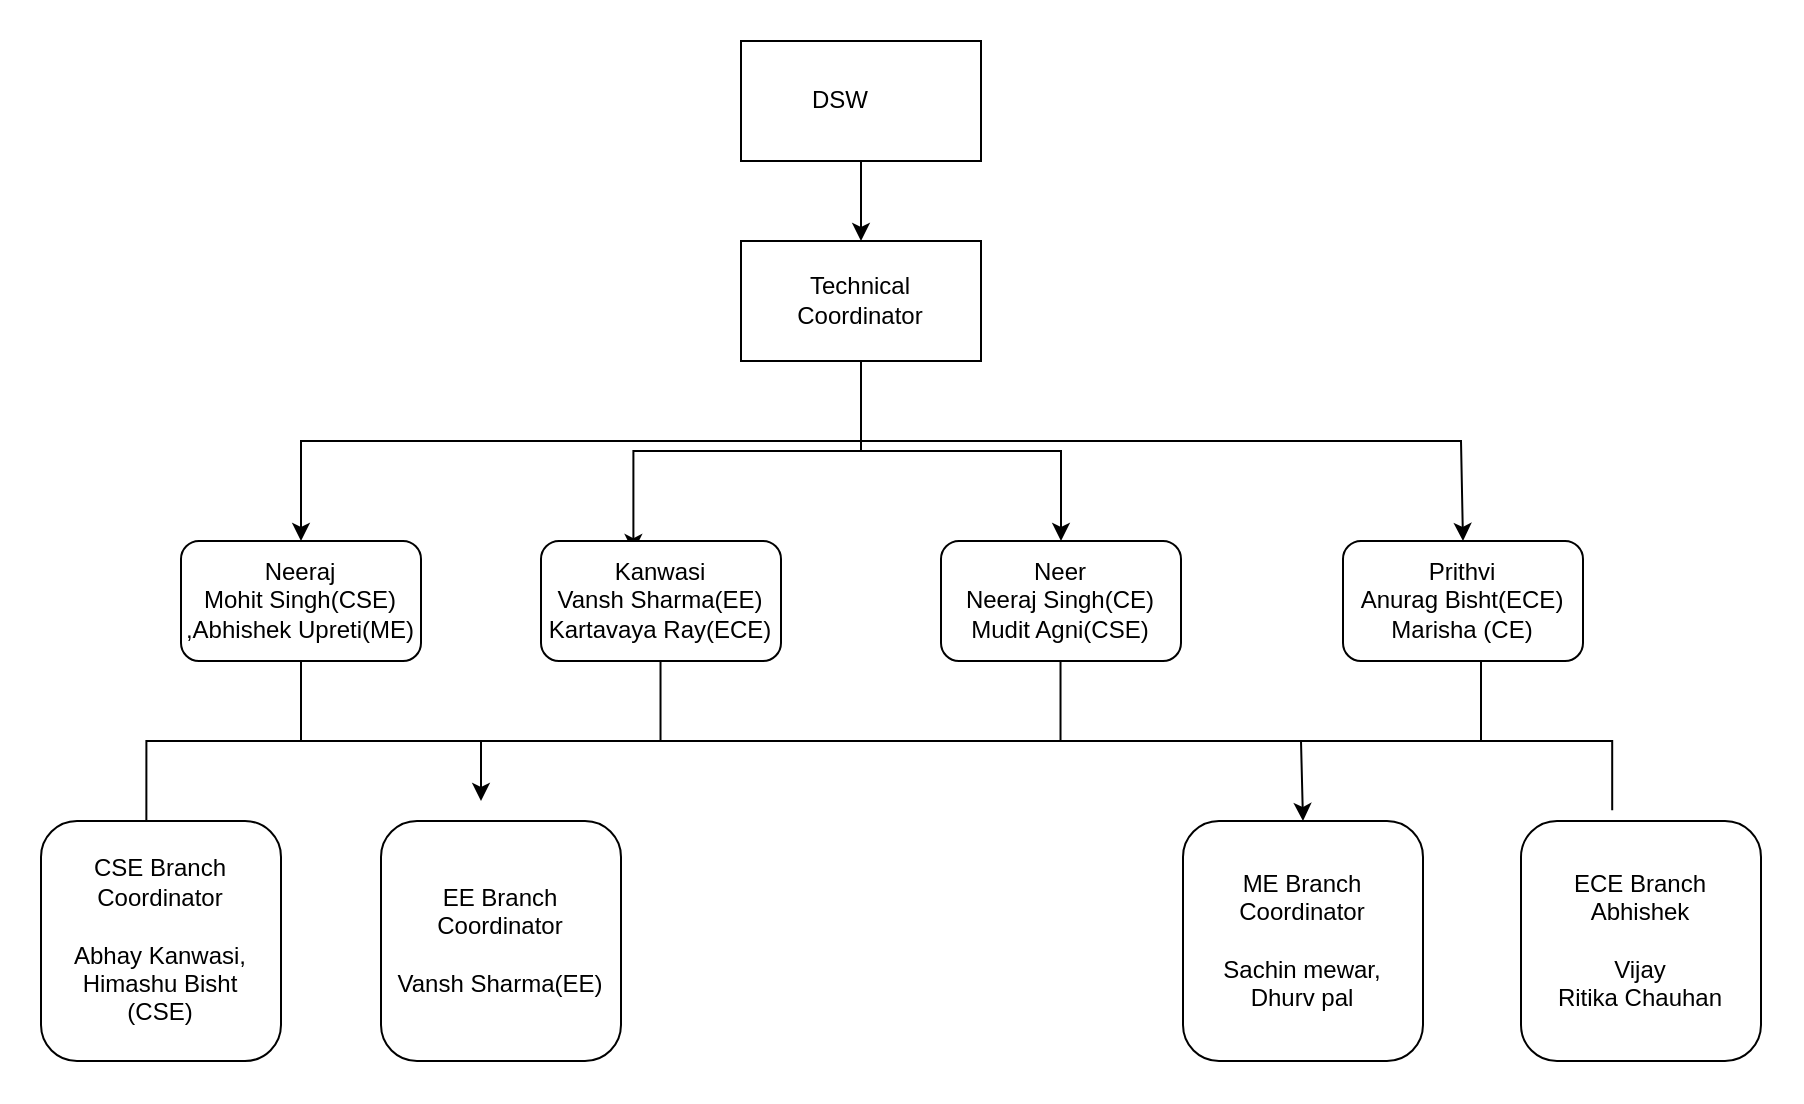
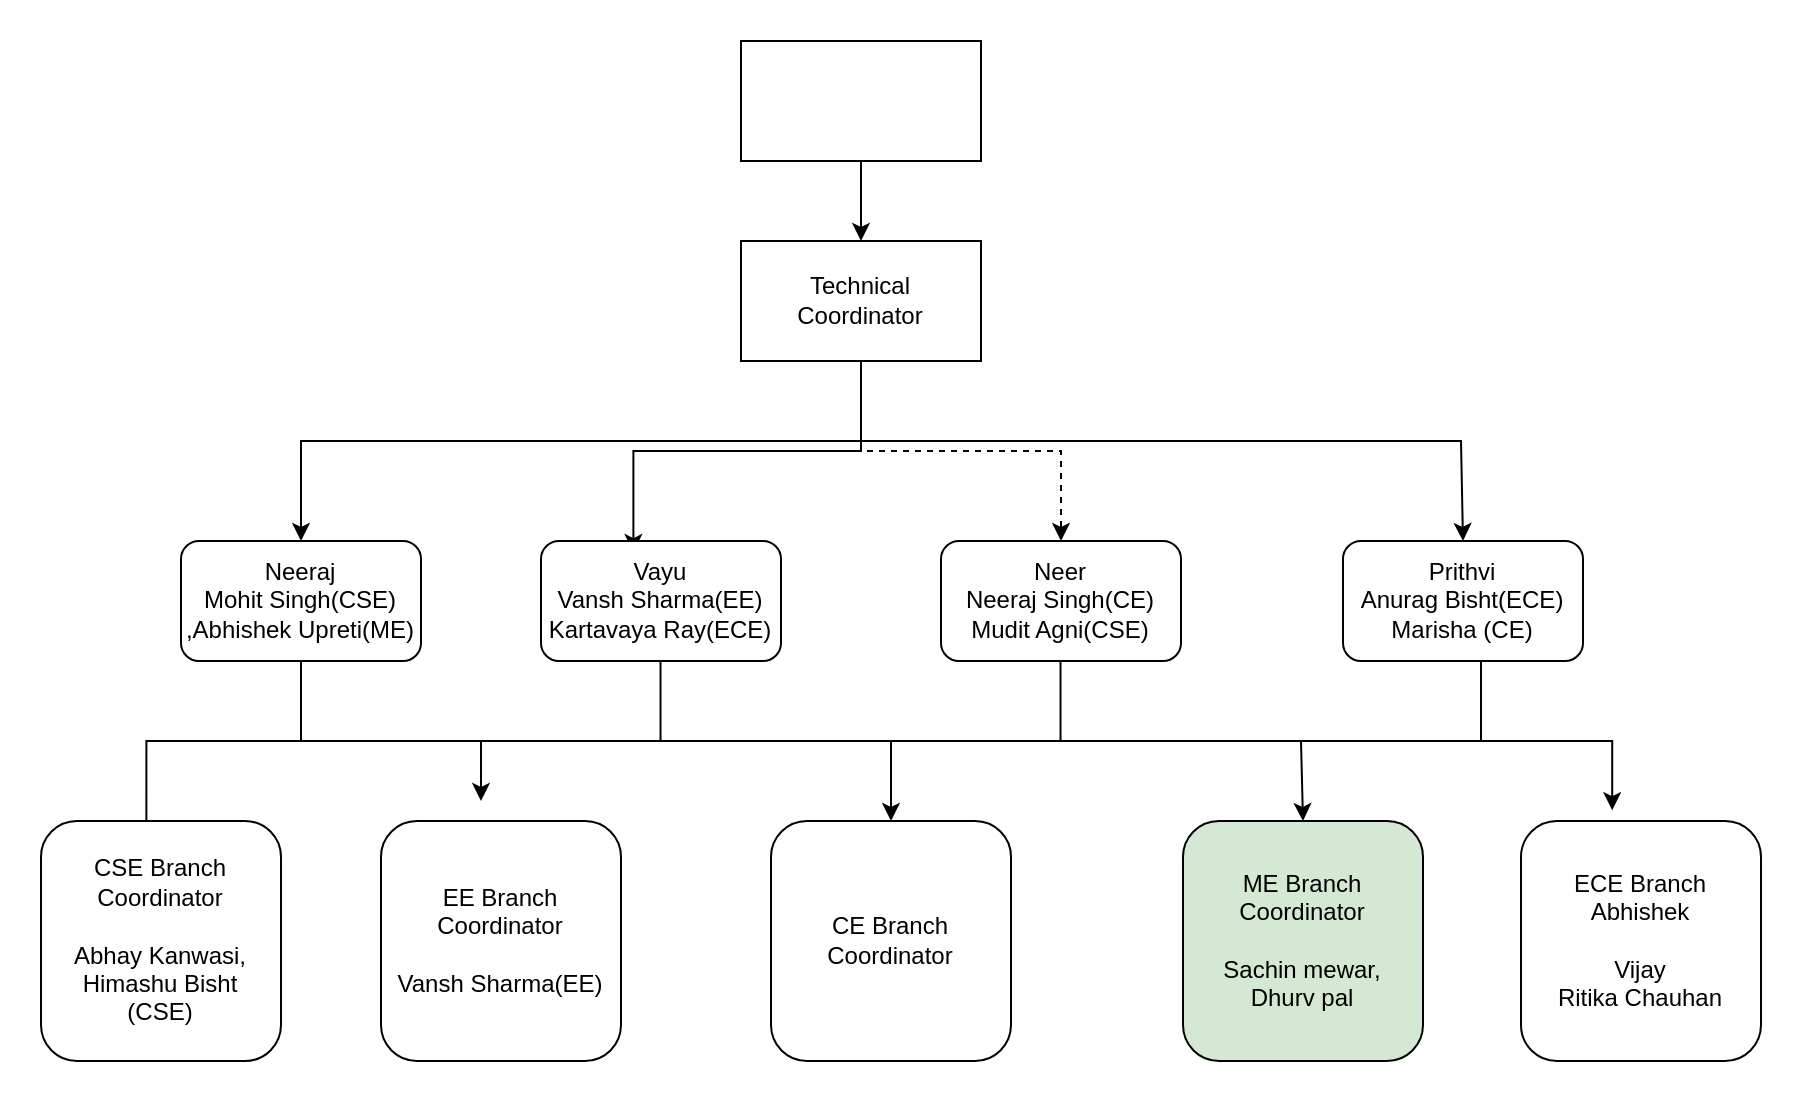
node "DSW": removed
edge "Technical Coordinator" -> "Neer Neeraj Singh(CE) Mudit Agni(CSE)": style solid -> dashed
node "Kanwasi Vansh Sharma(EE) Kartavaya Ray(ECE)": label "Kanwasi Vansh Sharma(EE) Kartavaya Ray(ECE)" -> "Vayu Vansh Sharma(EE) Kartavaya Ray(ECE)"
edge "Neeraj Mohit Singh(CSE) ,Abhishek Upreti(ME)" -> "CE Branch Coordinator": added
edge "Neeraj Mohit Singh(CSE) ,Abhishek Upreti(ME)" -- "ECE Branch Abhishek Vijay Ritika Chauhan": arrowhead none -> classic
node "CE Branch Coordinator": added
node "ME Branch Coordinator Sachin mewar, Dhurv pal": fillcolor #ffffff -> #d5e8d4
